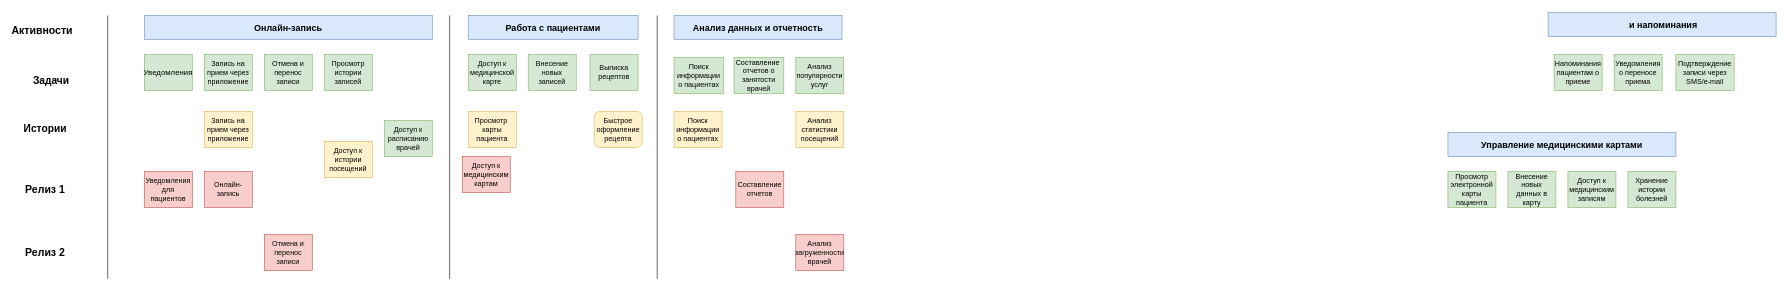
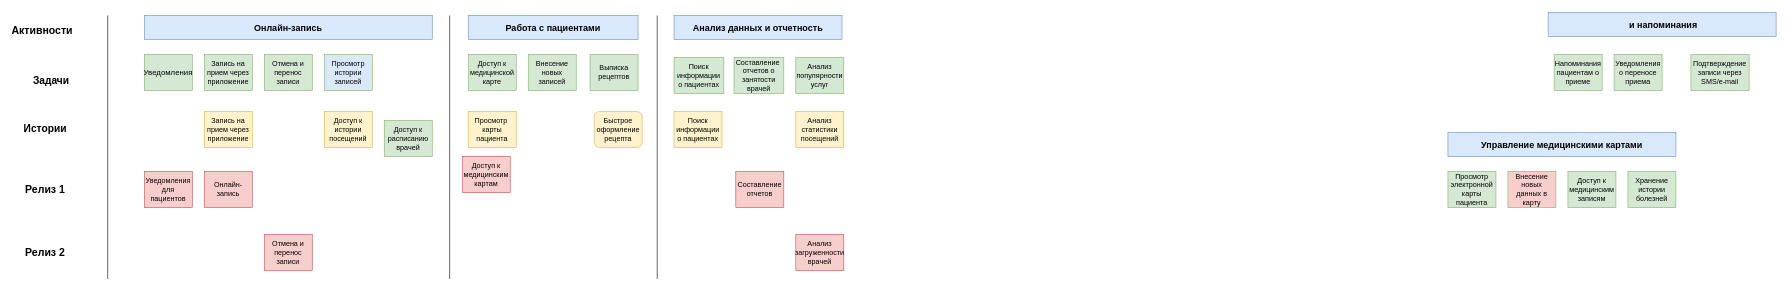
node "Просмотр истории записей": fillcolor #d5e8d4 -> #dae8fc
node "Подтверждение записи через SMS/e-mail": moved (1705, 72) -> (1720, 72)
node "Доступ к истории посещений": moved (348, 159) -> (348, 129)
node "Внесение новых данных в карту": fillcolor #d5e8d4 -> #f8cecc
